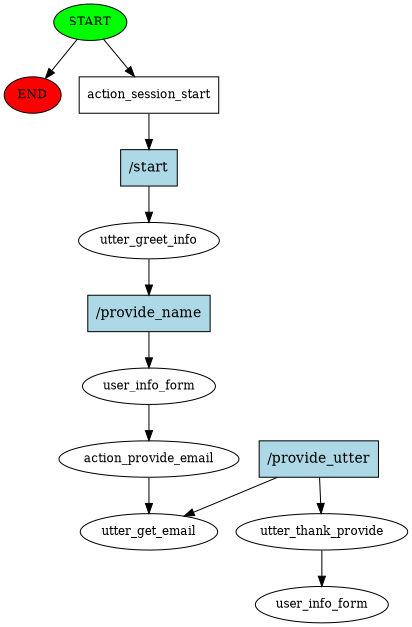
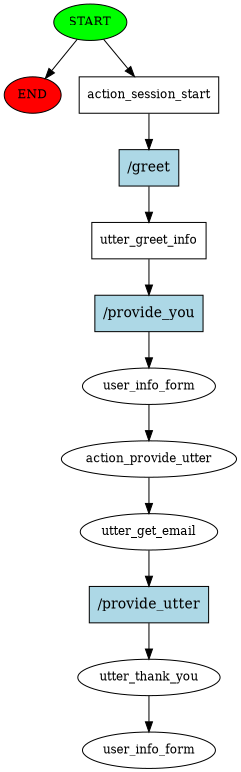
node "/start": label "/start" -> "/greet"
node "utter_greet_info": shape ellipse -> box
node "/provide_name": label "/provide_name" -> "/provide_you"
node "action_provide_email": label "action_provide_email" -> "action_provide_utter"
edge "/provide_utter" -> "utter_get_email": reversed
node "utter_thank_provide": label "utter_thank_provide" -> "utter_thank_you"
